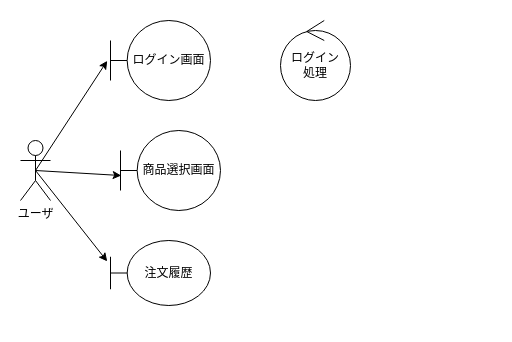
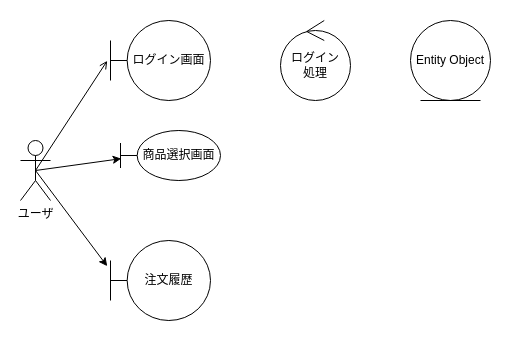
node "Entity Object": added
edge "ユーザ" -> "ログイン画面": arrowhead classic -> open
node "商品選択画面": size 100x80 -> 100x50
node "注文履歴": size 100x65 -> 100x80
